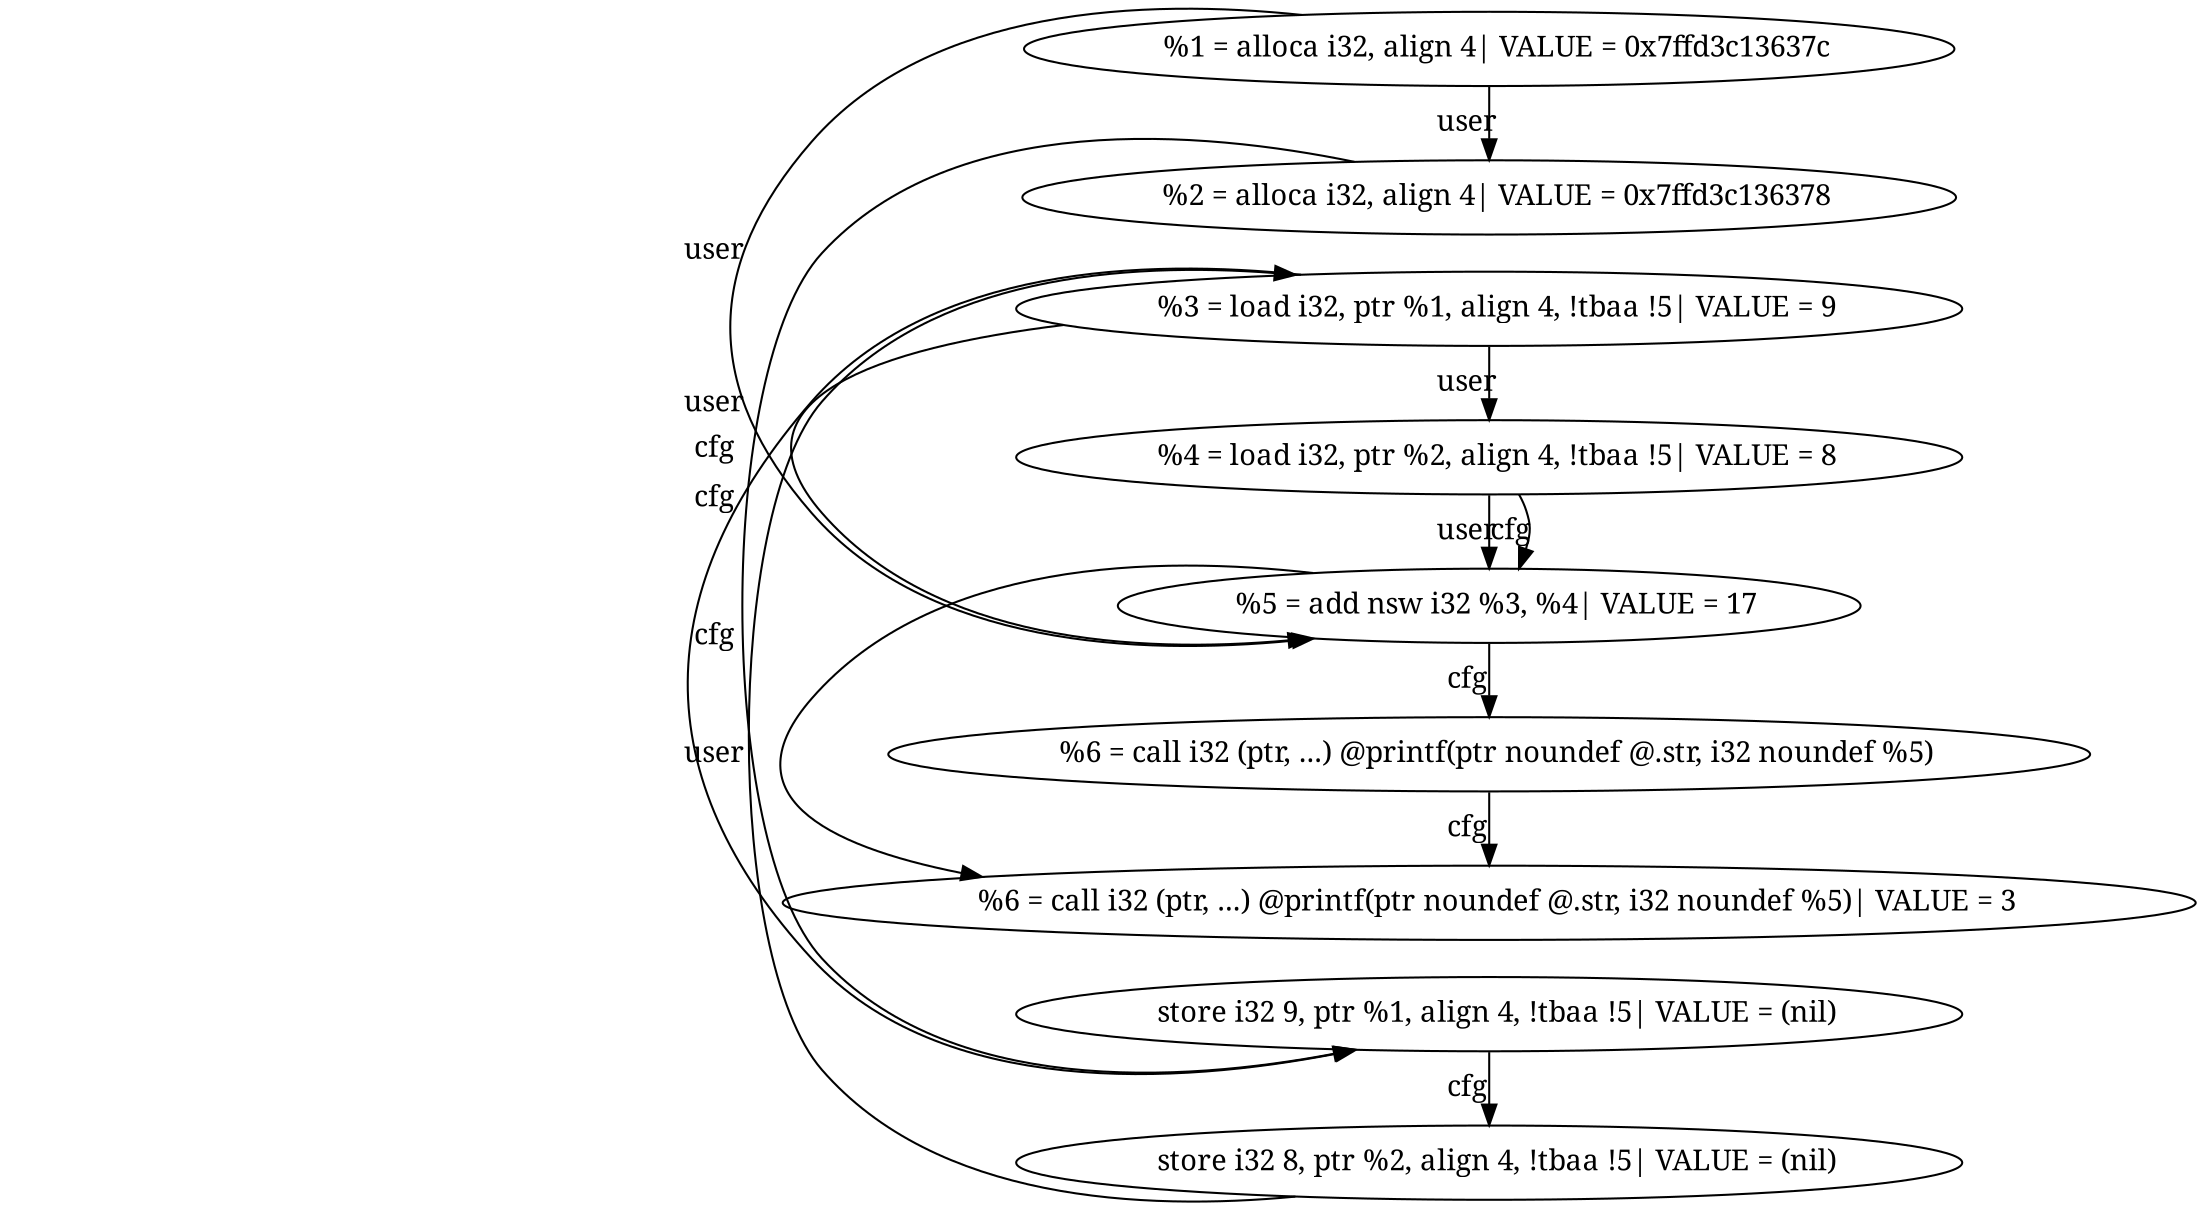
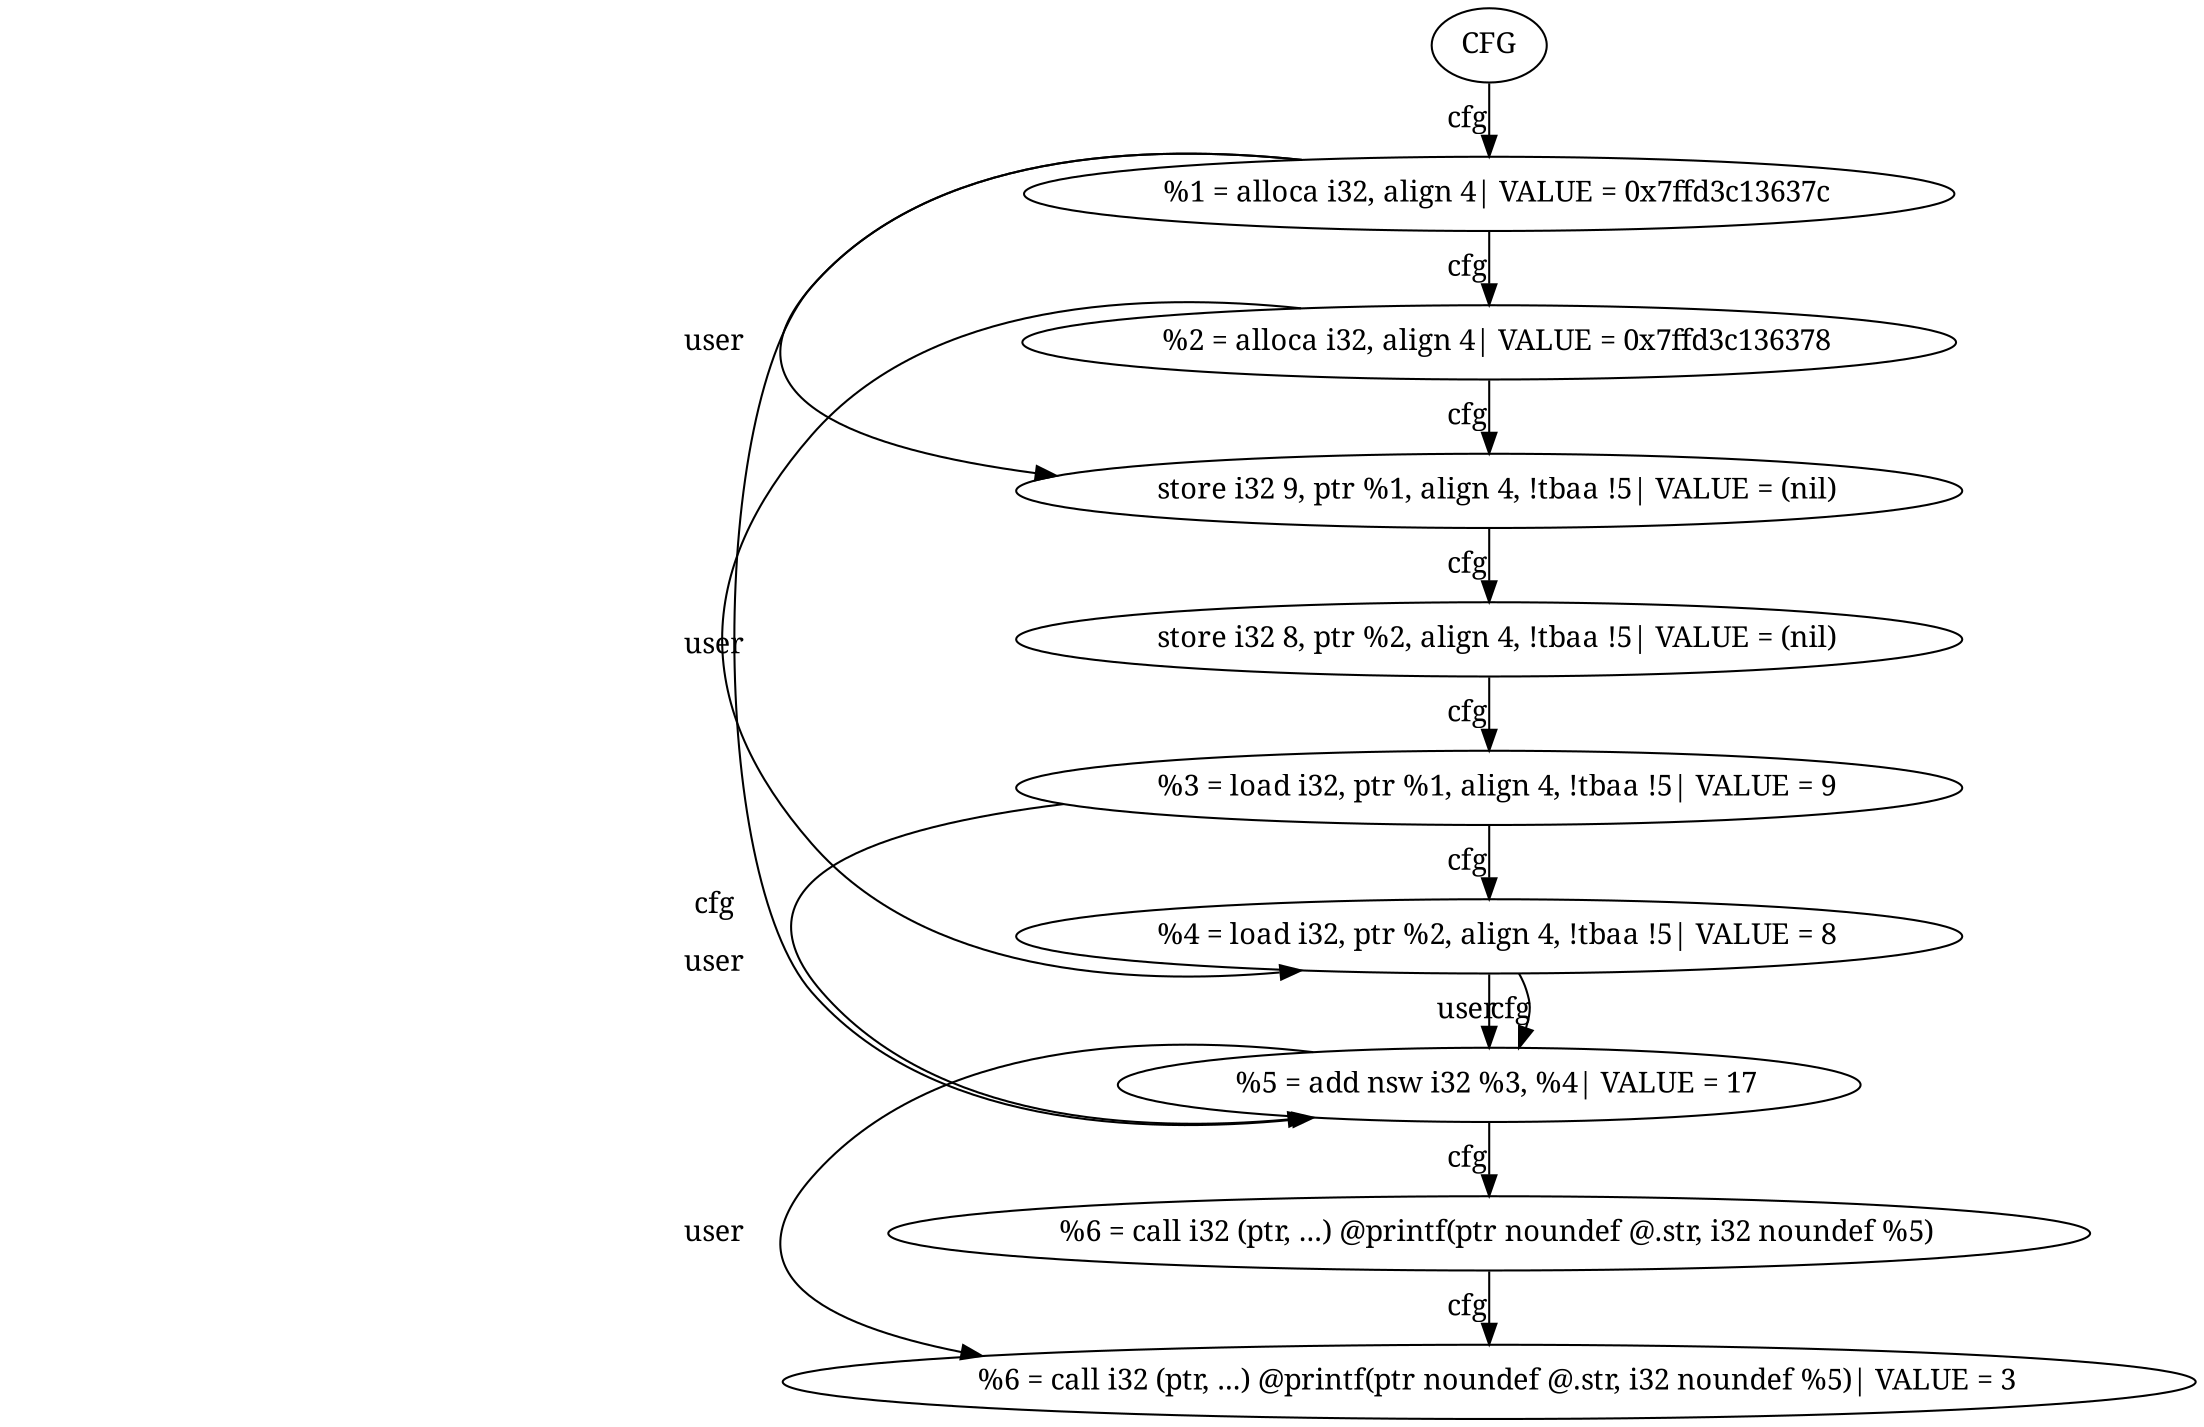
node "CFG": added
edge "%1 = alloca i32, align 4| VALUE = 0x7ffd3c13637c" -> "%2 = alloca i32, align 4| VALUE = 0x7ffd3c136378": label "user" -> "cfg"
edge "%3 = load i32, ptr %1, align 4, !tbaa !5| VALUE = 9" -> "%4 = load i32, ptr %2, align 4, !tbaa !5| VALUE = 8": label "user" -> "cfg"
edge "%2 = alloca i32, align 4| VALUE = 0x7ffd3c136378" -> "%4 = load i32, ptr %2, align 4, !tbaa !5| VALUE = 8": added, label "user"
edge "%3 = load i32, ptr %1, align 4, !tbaa !5| VALUE = 9" -> "store i32 9, ptr %1, align 4, !tbaa !5| VALUE = (nil)": now "%1 = alloca i32, align 4| VALUE = 0x7ffd3c13637c" -> "store i32 9, ptr %1, align 4, !tbaa !5| VALUE = (nil)"
